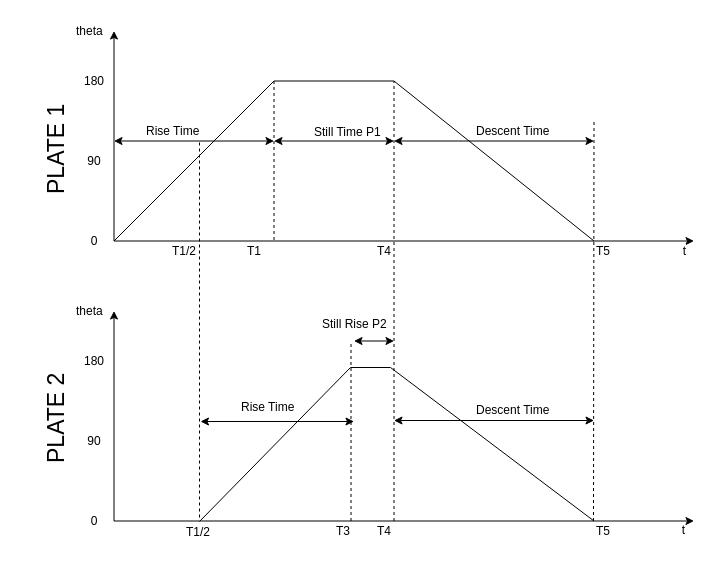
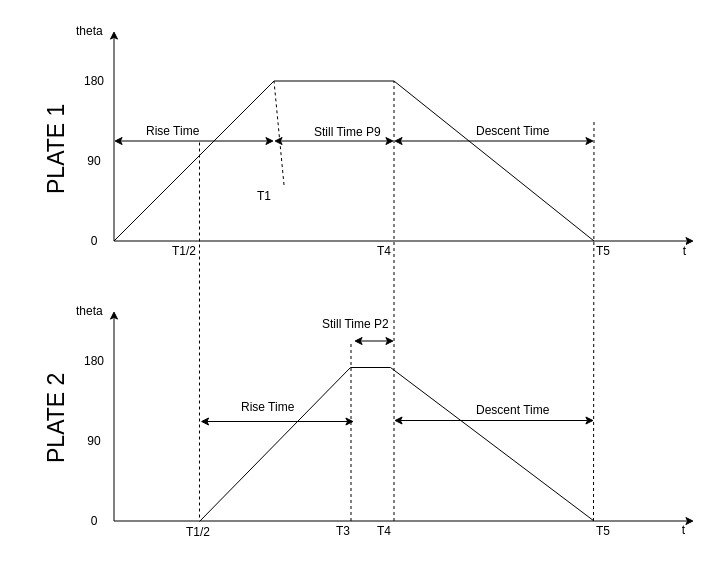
node "Still Time P1": label "Still Time P1" -> "Still Time P9"
node "T1": moved (254, 251) -> (264, 196)
node "Still Rise P2": label "Still Rise P2" -> "Still Time P2"
